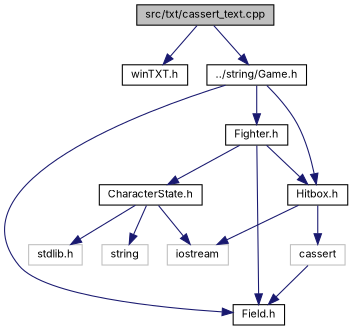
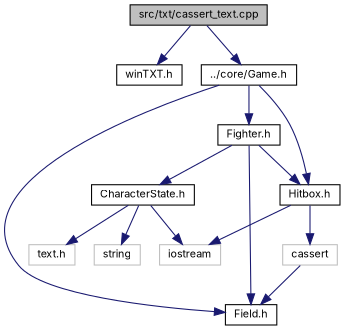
node "../string/Game.h": label "../string/Game.h" -> "../core/Game.h"
node "stdlib.h": label "stdlib.h" -> "text.h"
